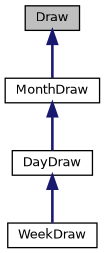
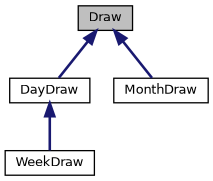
edge "DayDraw" -> "MonthDraw": now "DayDraw" -> "Draw"
